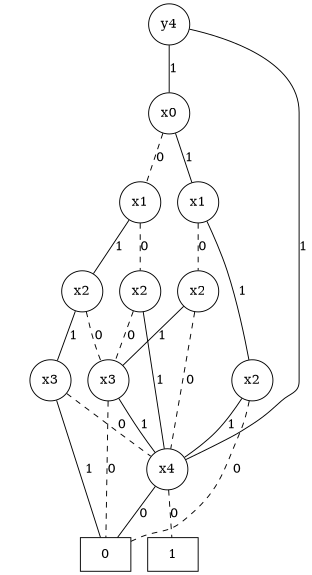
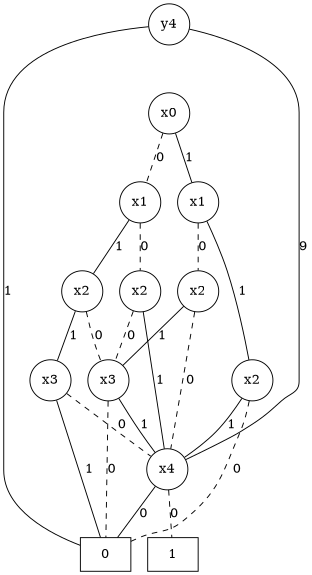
edge "y4" -- "x0": now "y4" -- "0"
edge "y4" -- "x4": label "1" -> "9"
